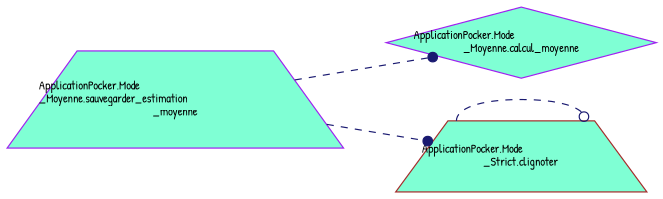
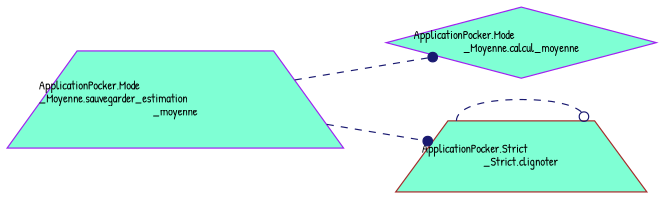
node "ApplicationPocker.Mode _Strict.clignoter": label "ApplicationPocker.Mode _Strict.clignoter" -> "ApplicationPocker.Strict _Strict.clignoter"
